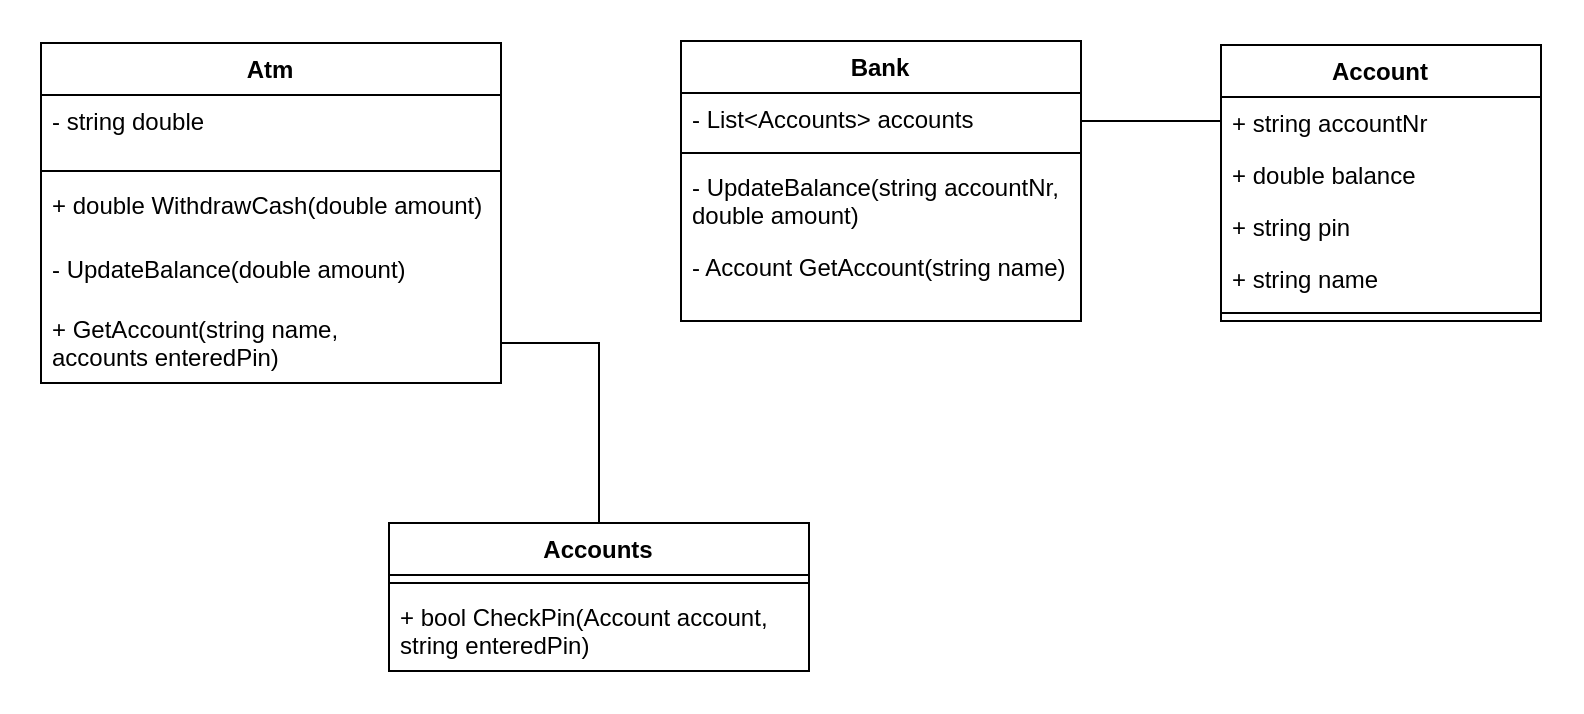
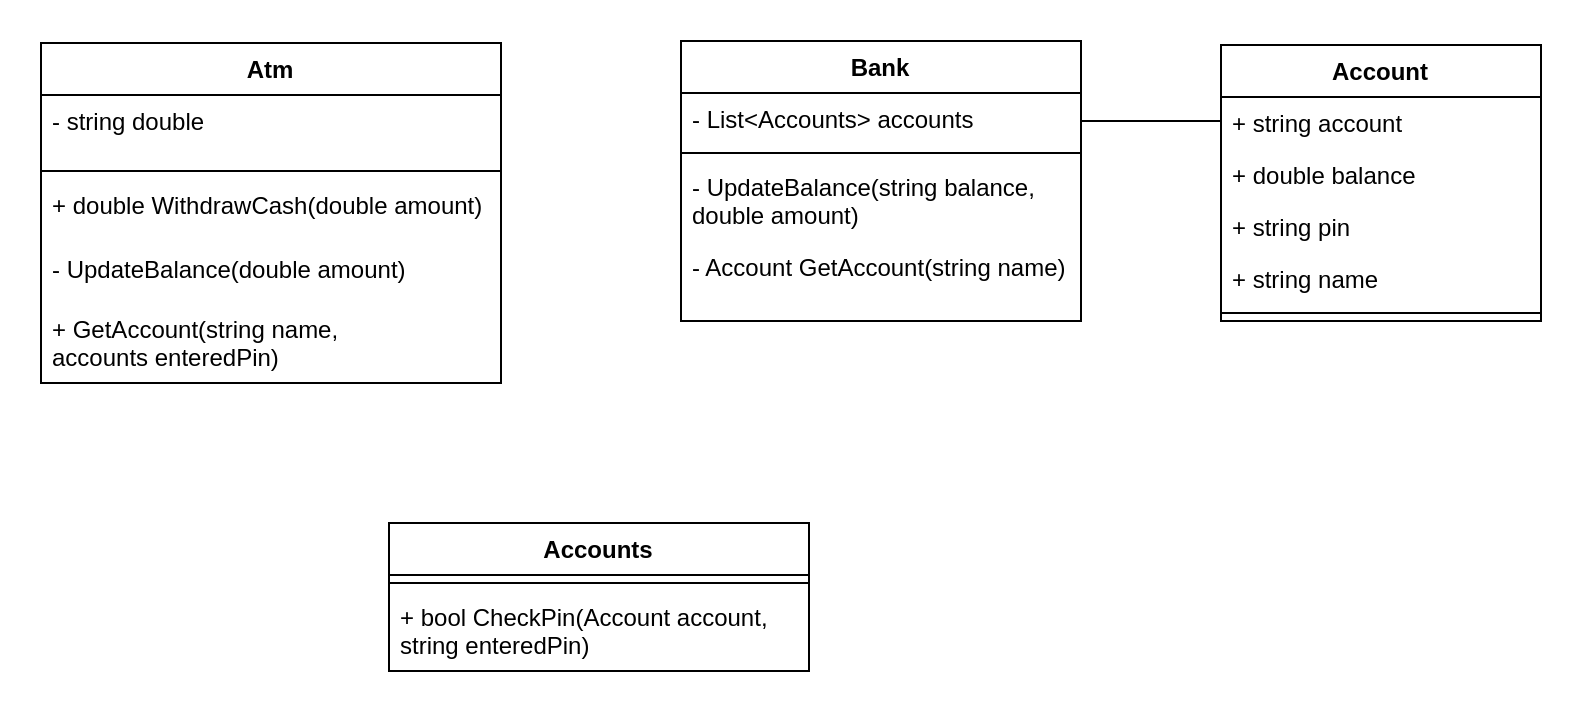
node "+ string accountNr": label "+ string accountNr" -> "+ string account"
node "- UpdateBalance(string accountNr, double amount)": label "- UpdateBalance(string accountNr, double amount)" -> "- UpdateBalance(string balance, double amount)"
edge "+ GetAccount(string name, accounts enteredPin)" -- "Accounts": removed
